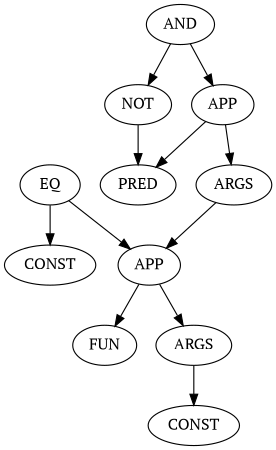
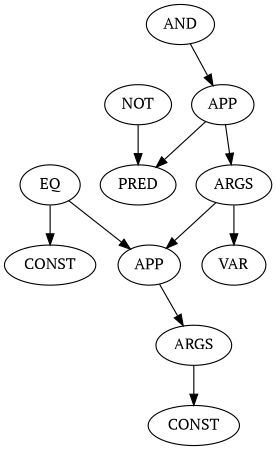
edge "AND" -> "NOT": removed
node "VAR": added
node "FUN": removed
